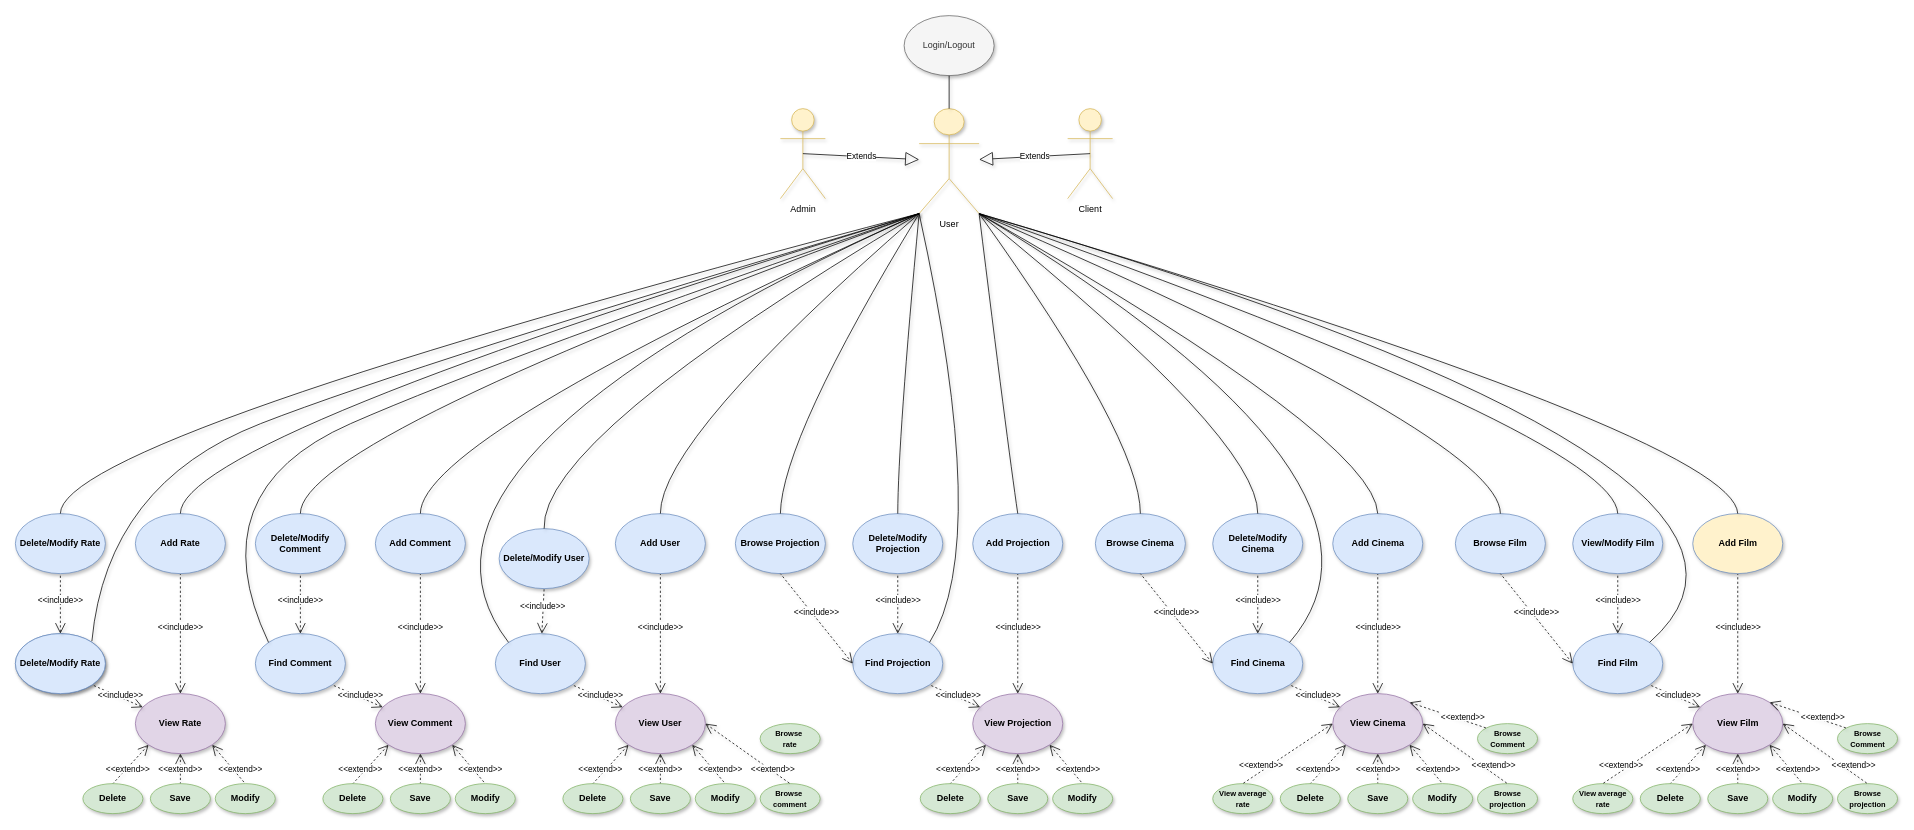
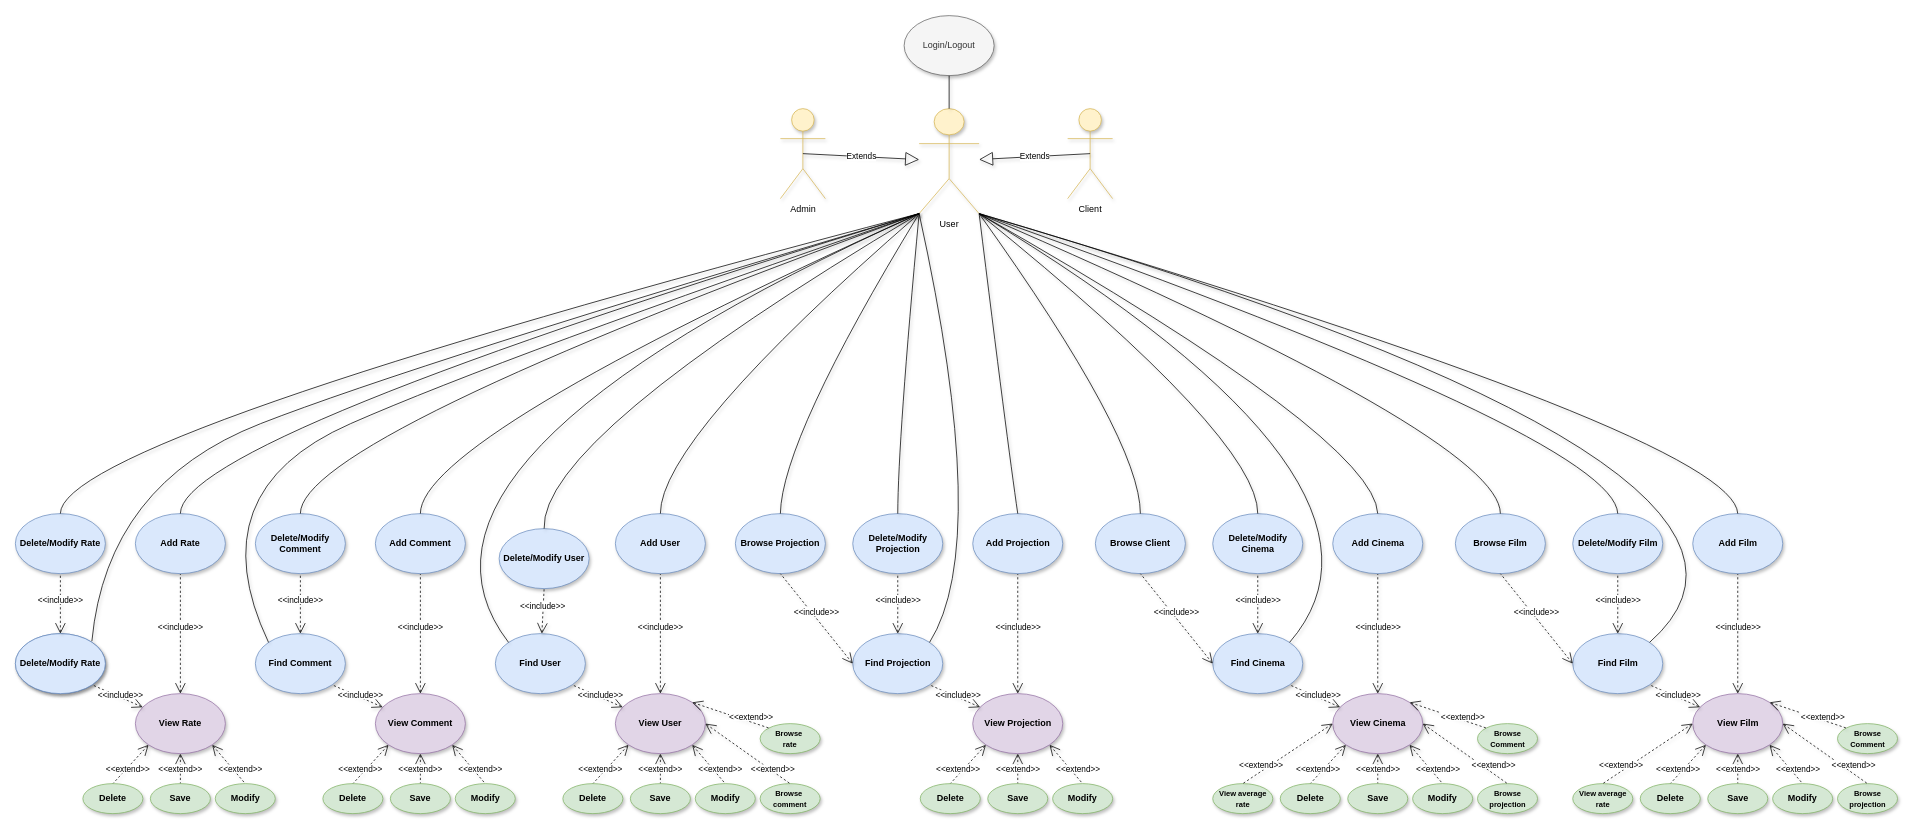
node "Browse Cinema": label "Browse Cinema" -> "Browse Client"
node "View/Modify Film": label "View/Modify Film" -> "Delete/Modify Film"
node "Add Film": fillcolor #fff2cc -> #dae8fc
edge "Browse rate" -> "View User": added, label "<<extend>>"
